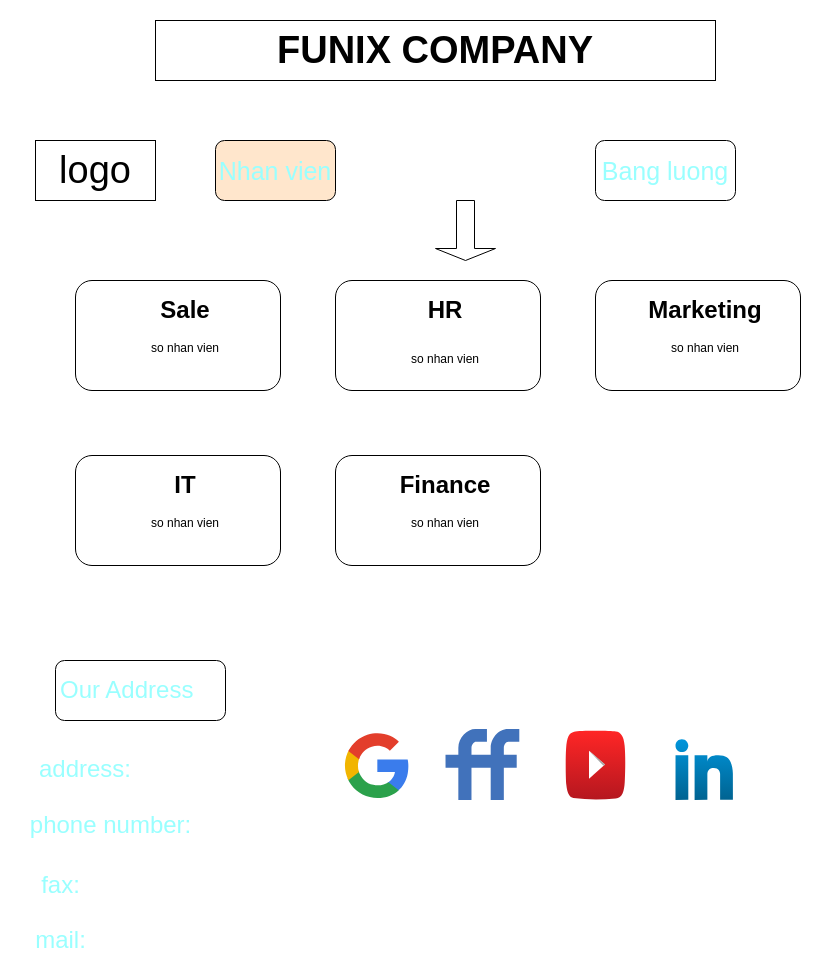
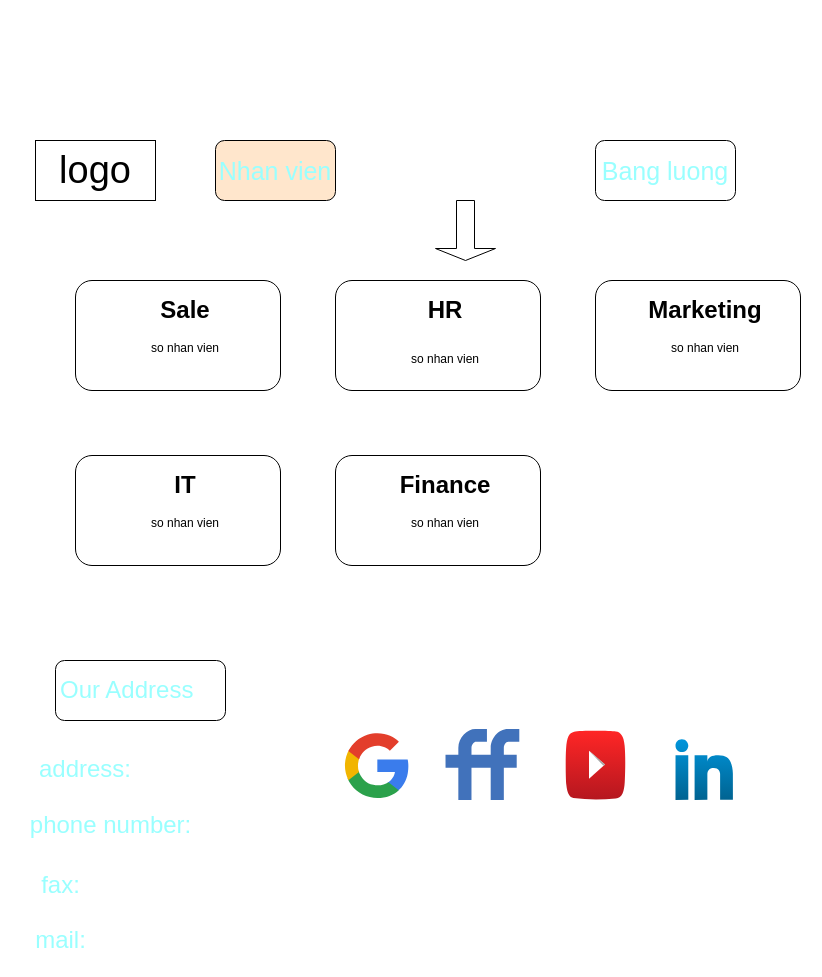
node "FUNIX COMPANY": removed
